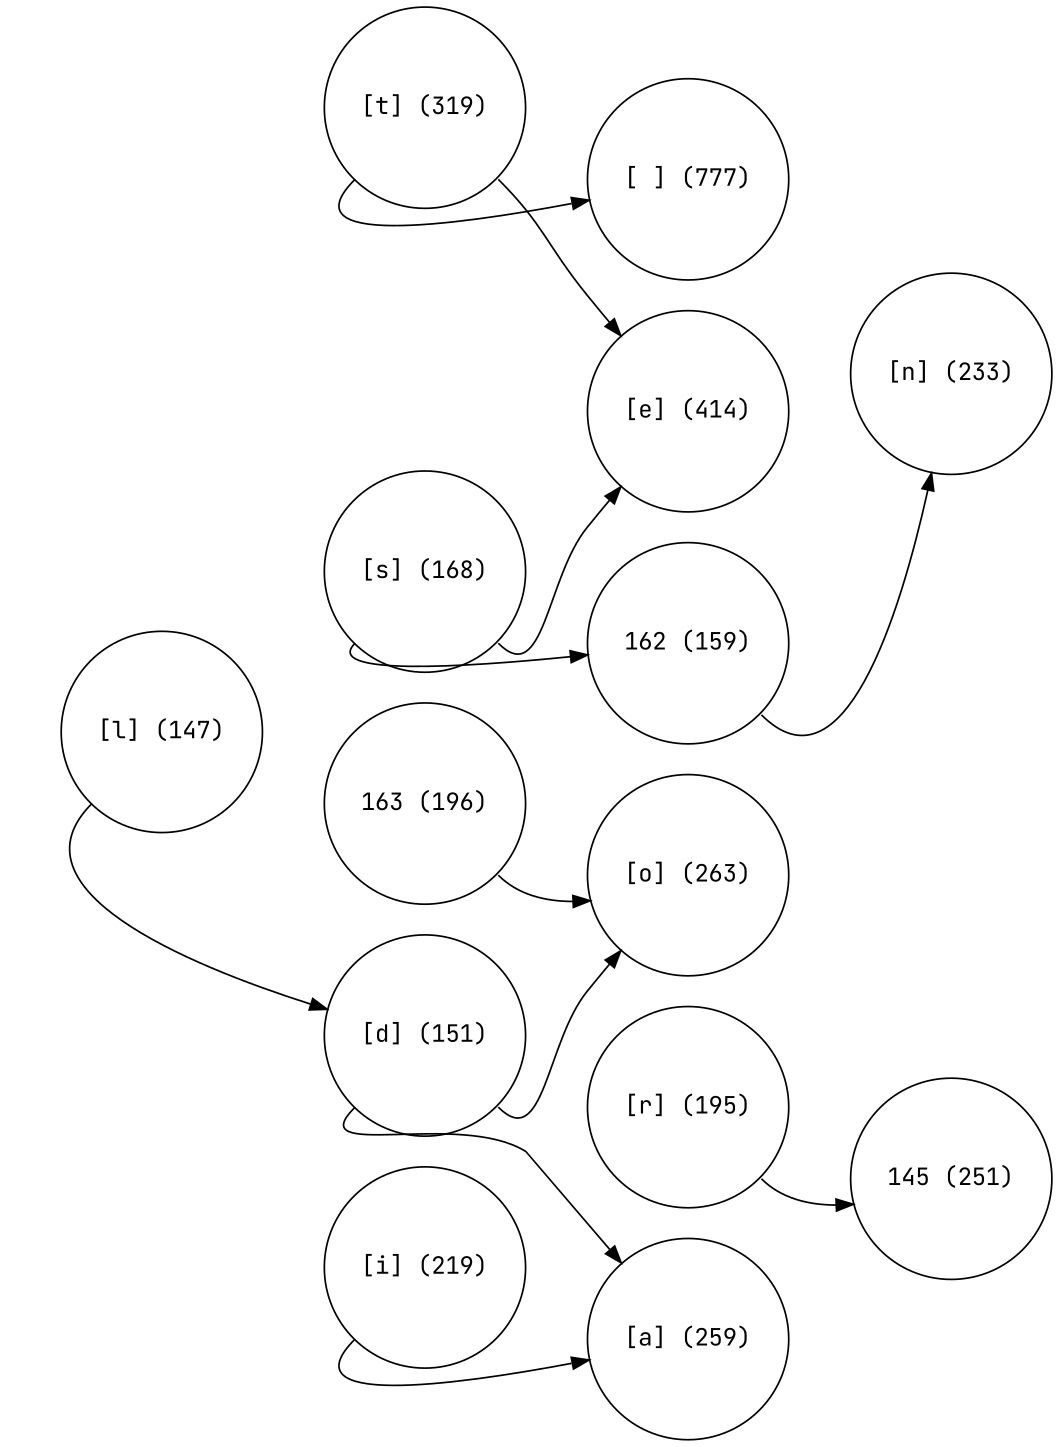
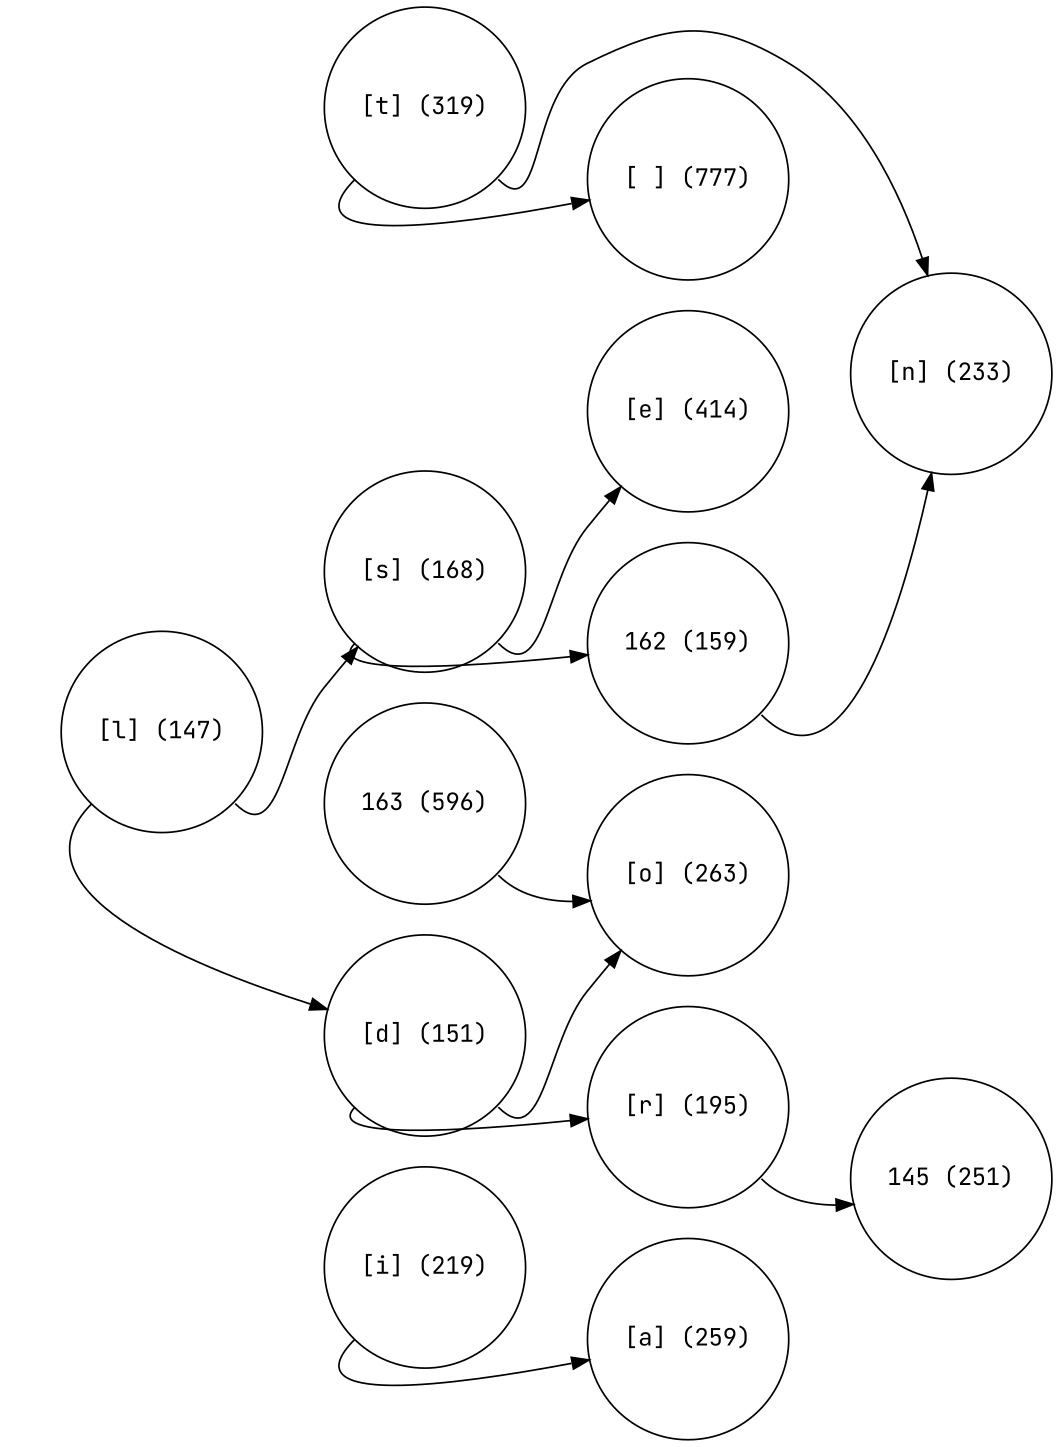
edge "[t] (319)" -> "[e] (414)": now "[t] (319)" -> "[n] (233)"
edge "[l] (147)" -> "[s] (168)": added
node "163 (196)": label "163 (196)" -> "163 (596)"
edge "[d] (151)" -> "[a] (259)": now "[d] (151)" -> "[r] (195)"
